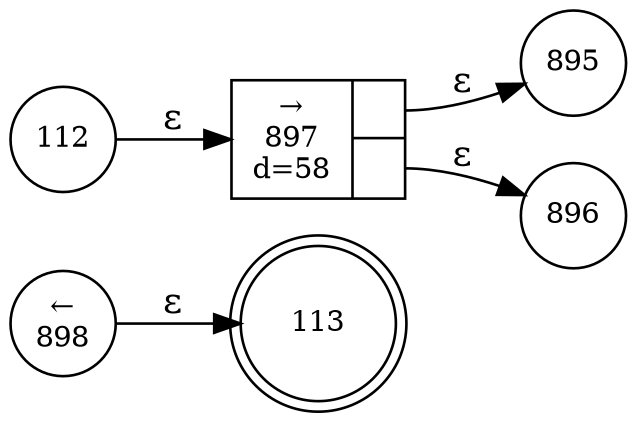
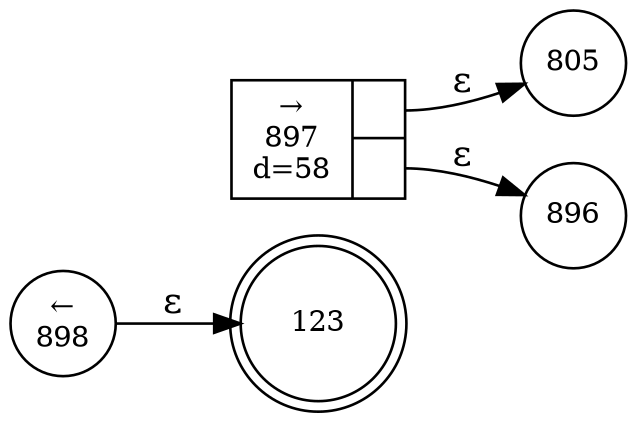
node "895": label "895" -> "805"
node "112": removed
node "113": label "113" -> "123"
